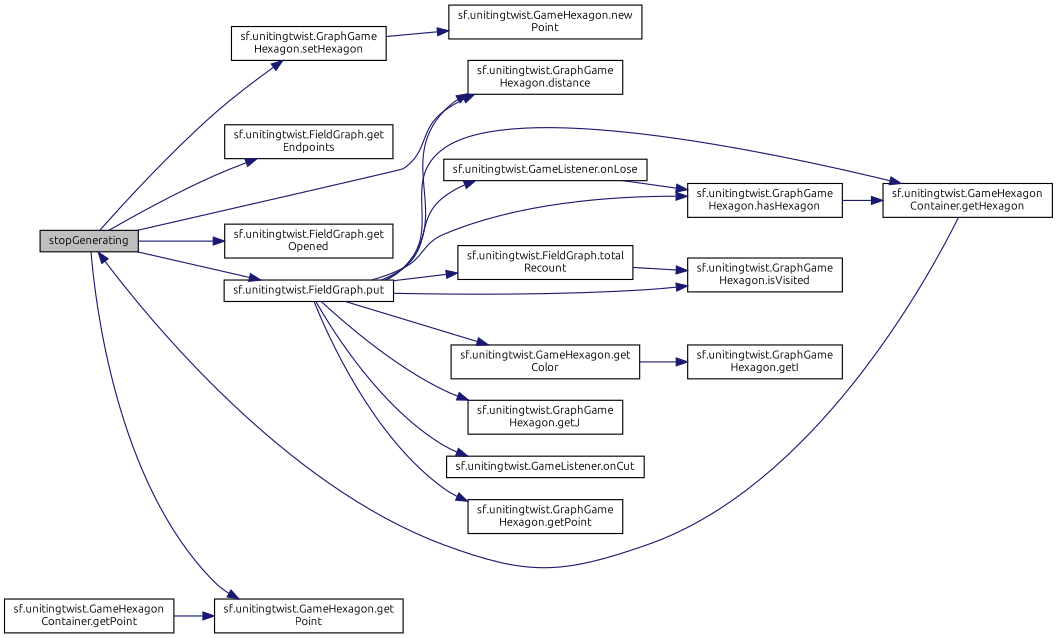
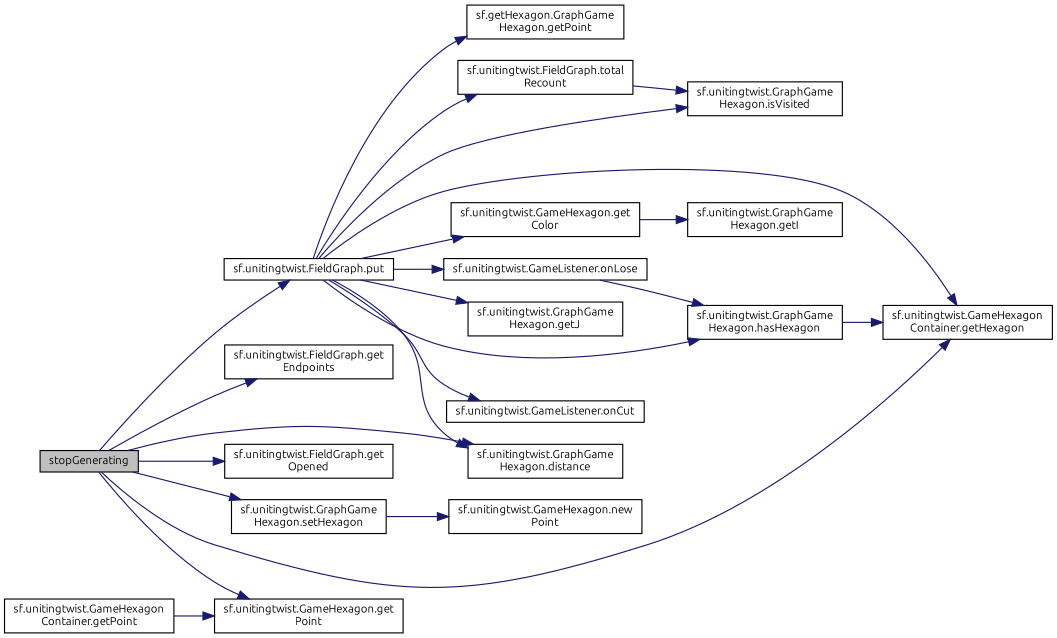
node "sf.unitingtwist.GraphGame Hexagon.getPoint": label "sf.unitingtwist.GraphGame Hexagon.getPoint" -> "sf.getHexagon.GraphGame Hexagon.getPoint"
edge "sf.unitingtwist.GameHexagon Container.getHexagon" -> "stopGenerating": reversed
